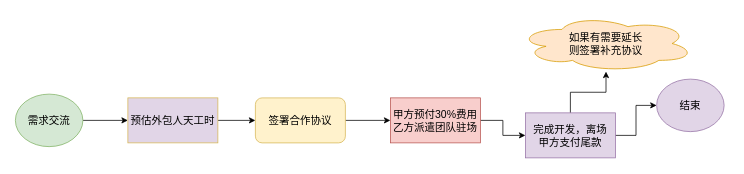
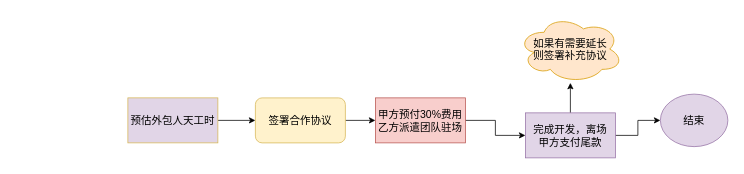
node "如果有需要延长则签署补充协议": size 176x56 -> 105x68
node "结束": moved (690, 105) -> (694, 120)
node "需求交流": removed
edge "需求交流" -> "预估外包人天工时": removed
node "甲方预付30%费用 乙方派遣团队驻场": moved (435, 120) -> (420, 120)
